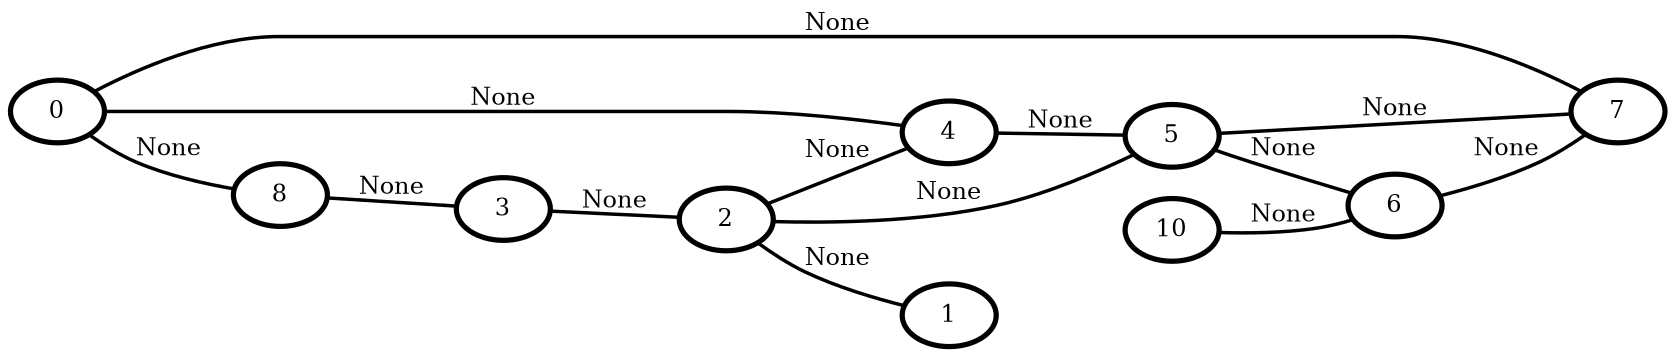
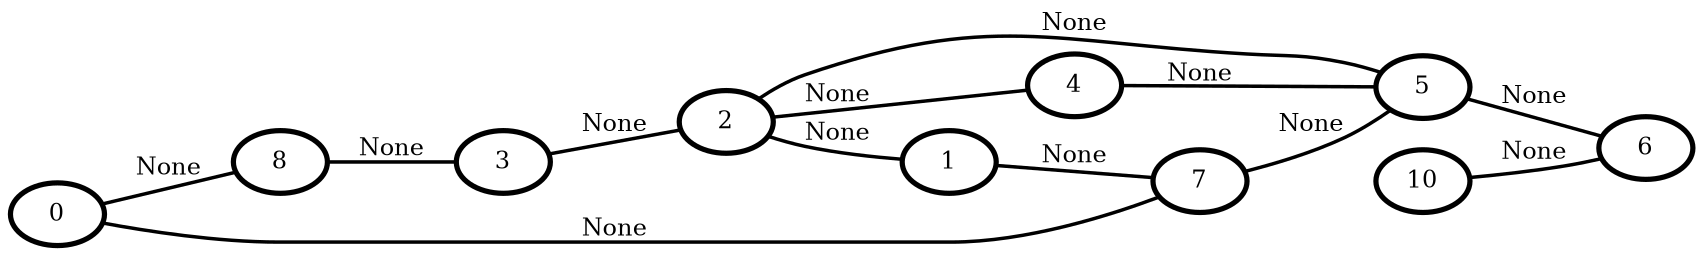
edge "0" -- "4": removed, label "None"
edge "7" -- "6": now "7" -- "1"
